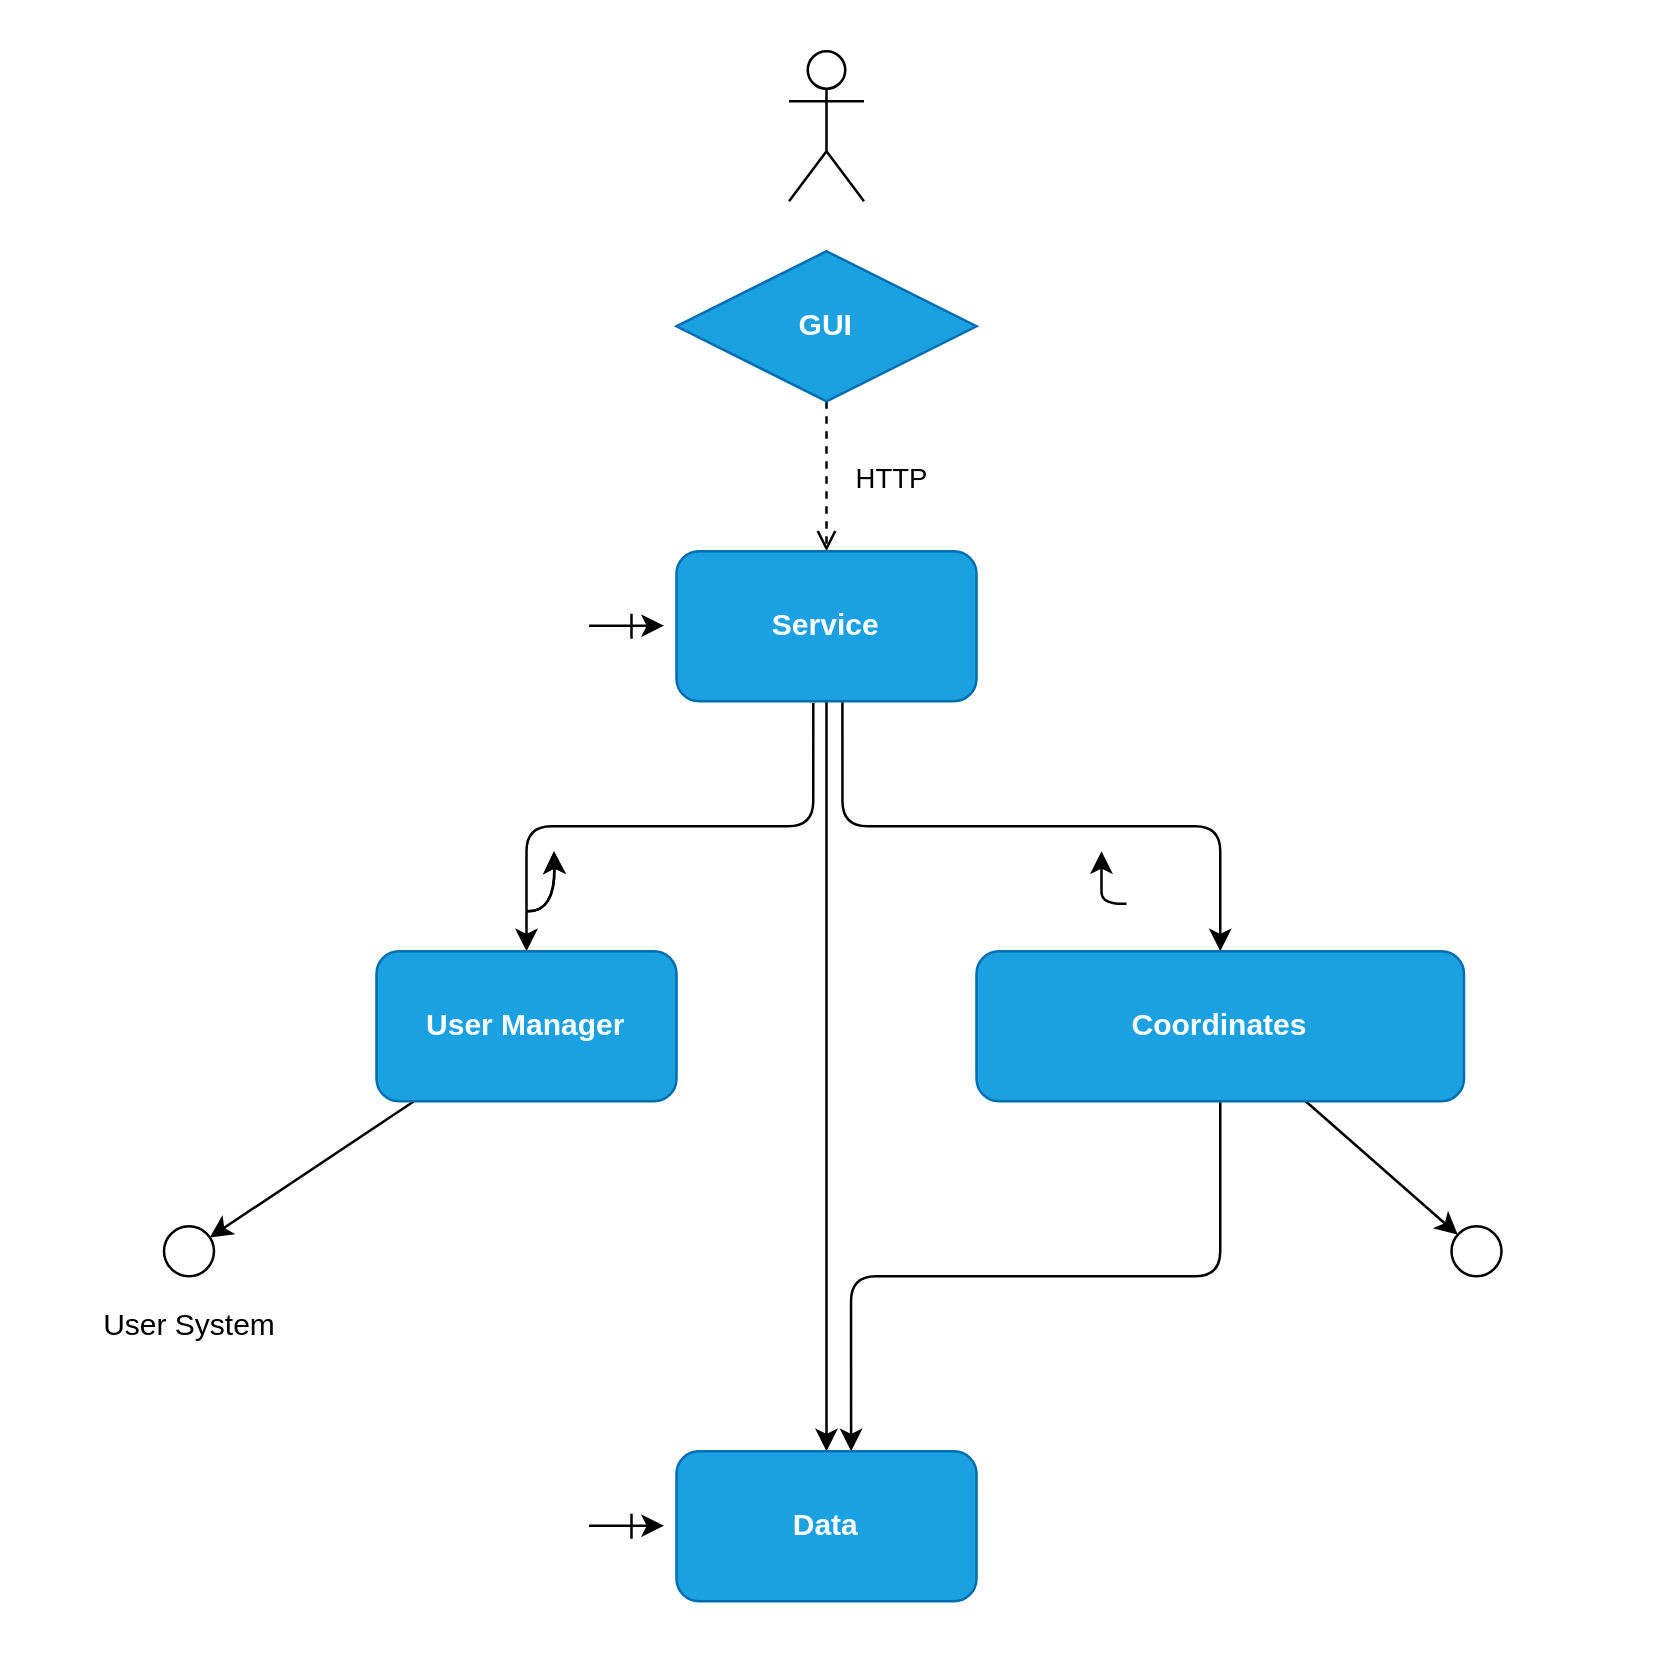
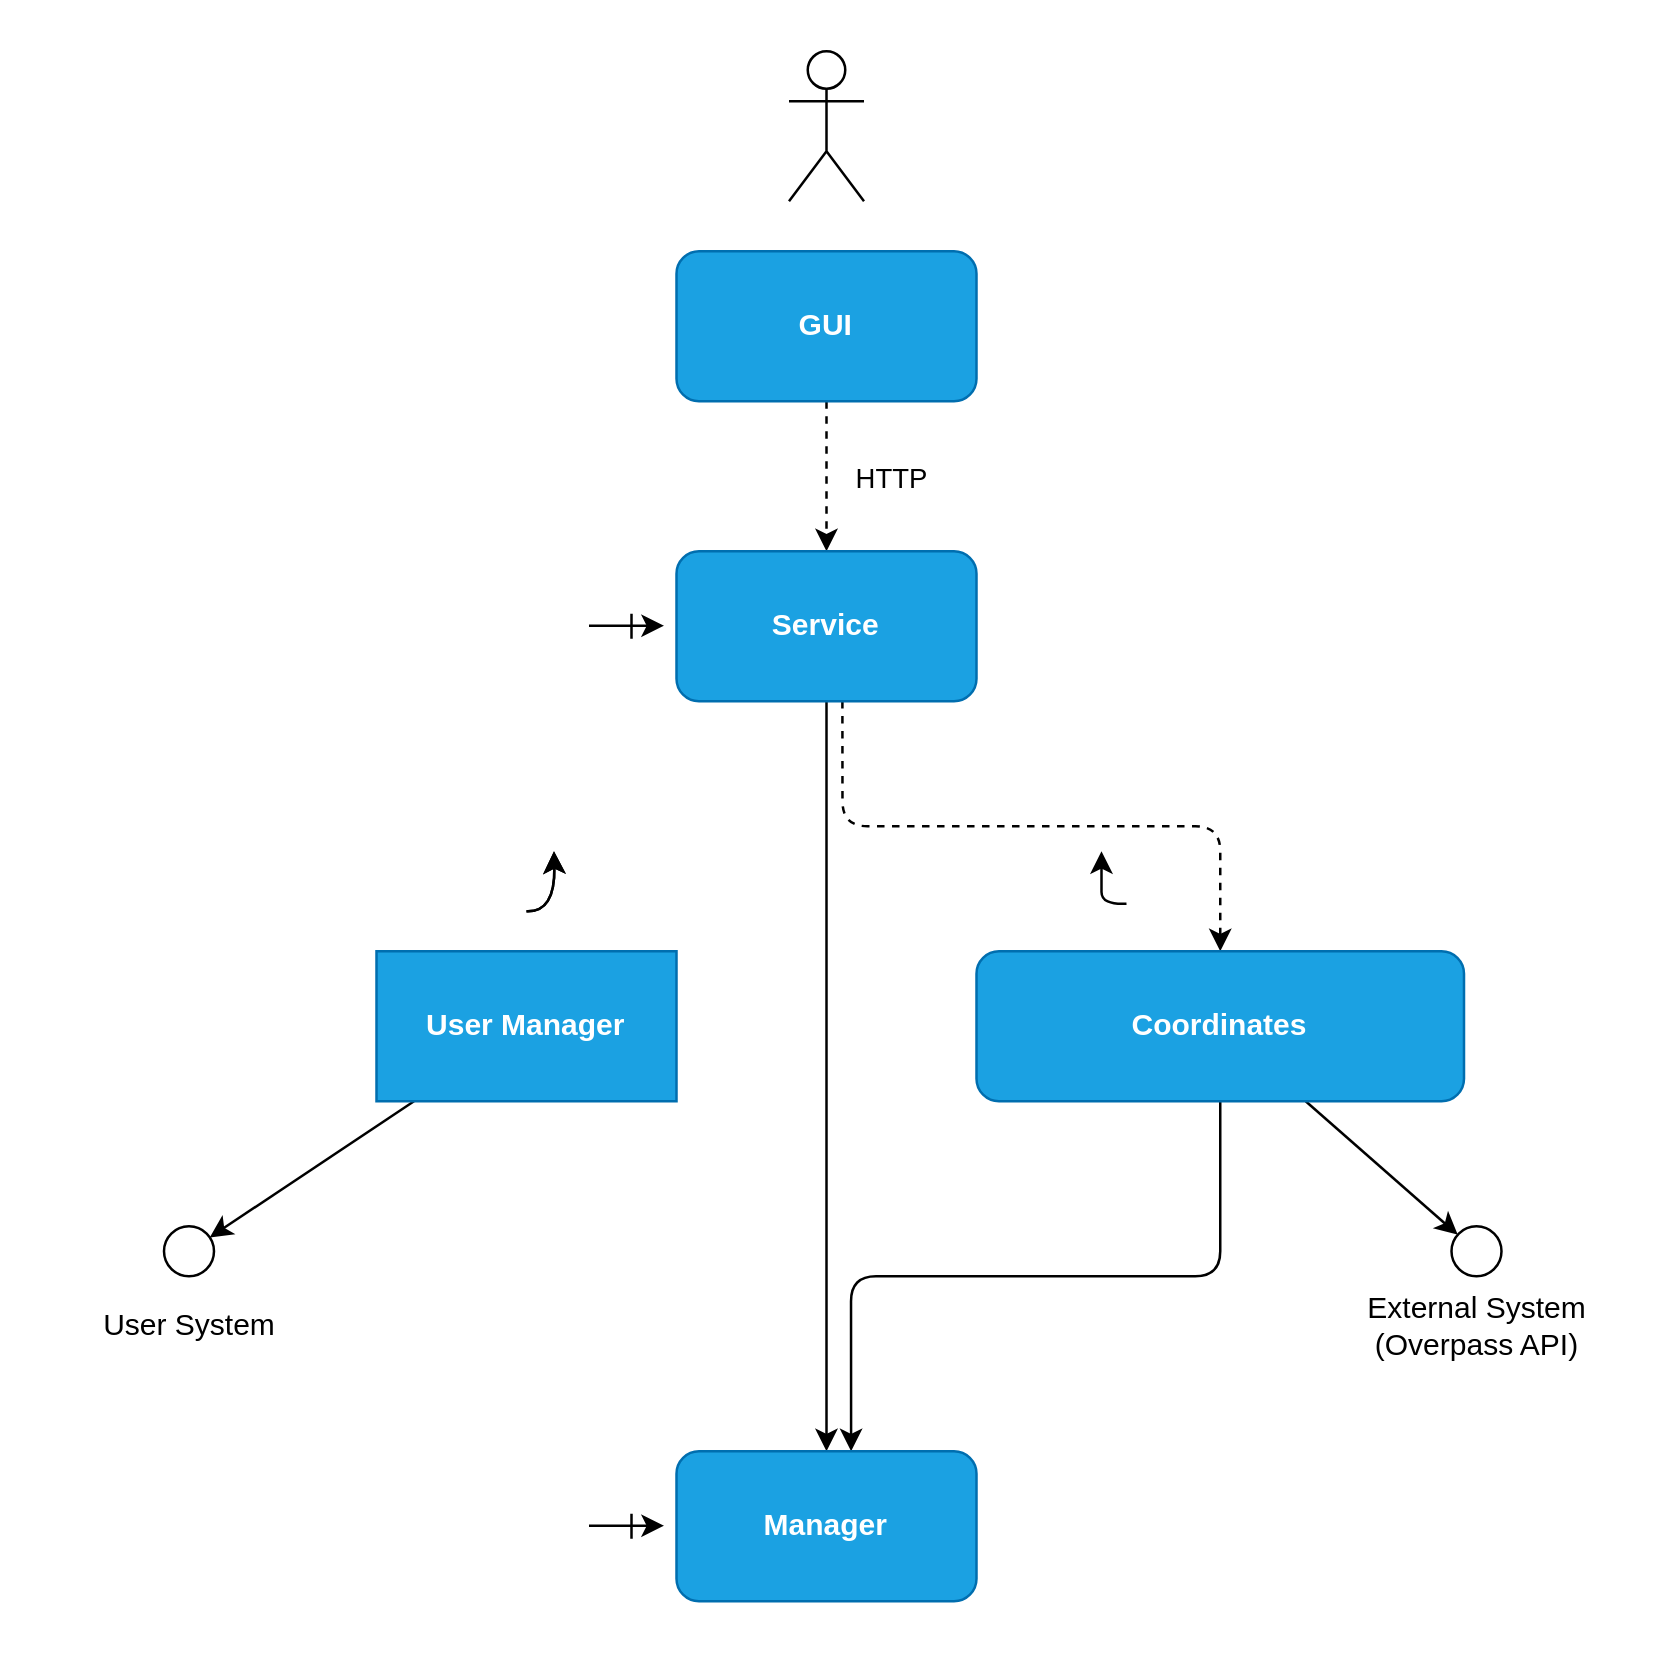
node "GUI": shape diamond -> rounded rectangle
edge "GUI" -> "Service": arrowhead open -> classic
edge "Service" -> "User Manager": removed
edge "Service" -> "Coordinates": style solid -> dashed
node "User Manager": shape rounded rectangle -> rectangle
node "External System (Overpass API)": added
node "Data": label "Data" -> "Manager"
